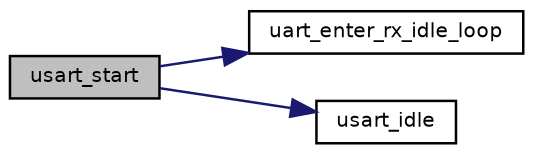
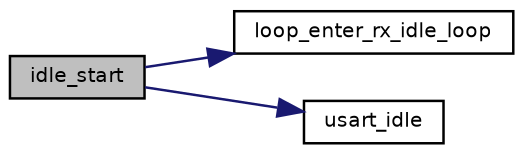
node "uart_enter_rx_idle_loop": label "uart_enter_rx_idle_loop" -> "loop_enter_rx_idle_loop"
node "usart_start": label "usart_start" -> "idle_start"
